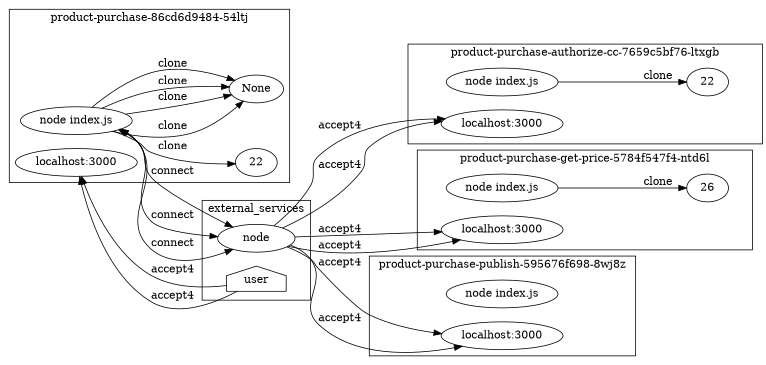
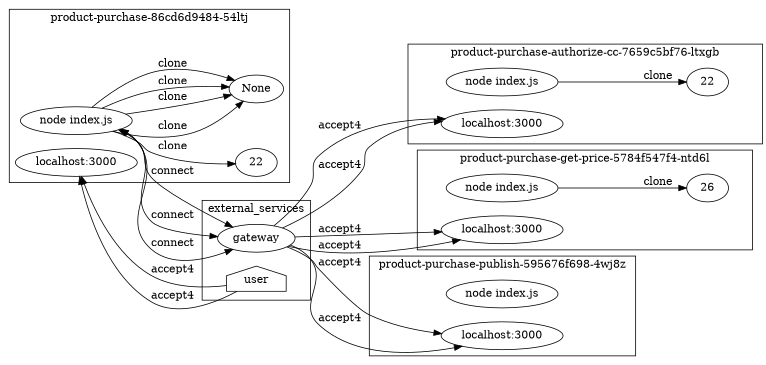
node "node": label "node" -> "gateway"
cluster " product-purchase-publish-595676f698-8wj8z ": label " product-purchase-publish-595676f698-8wj8z " -> " product-purchase-publish-595676f698-4wj8z "
